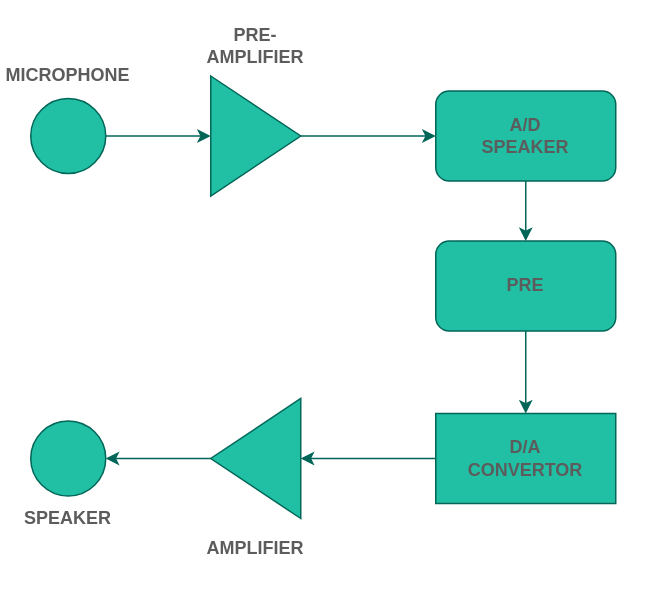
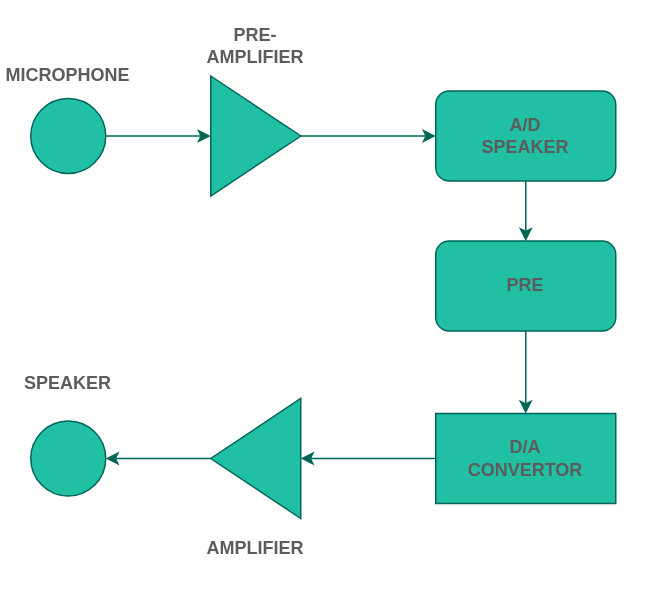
node "SPEAKER": moved (68, 518) -> (68, 383)
